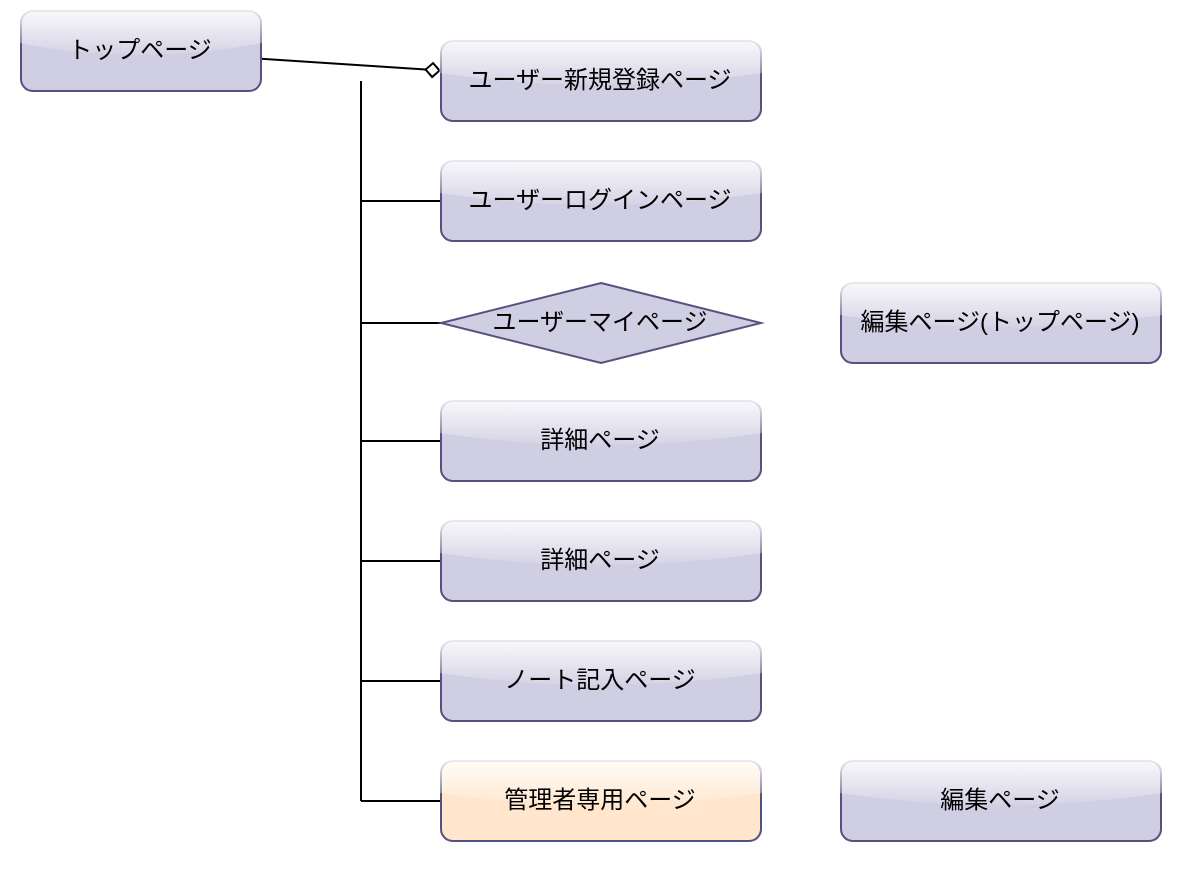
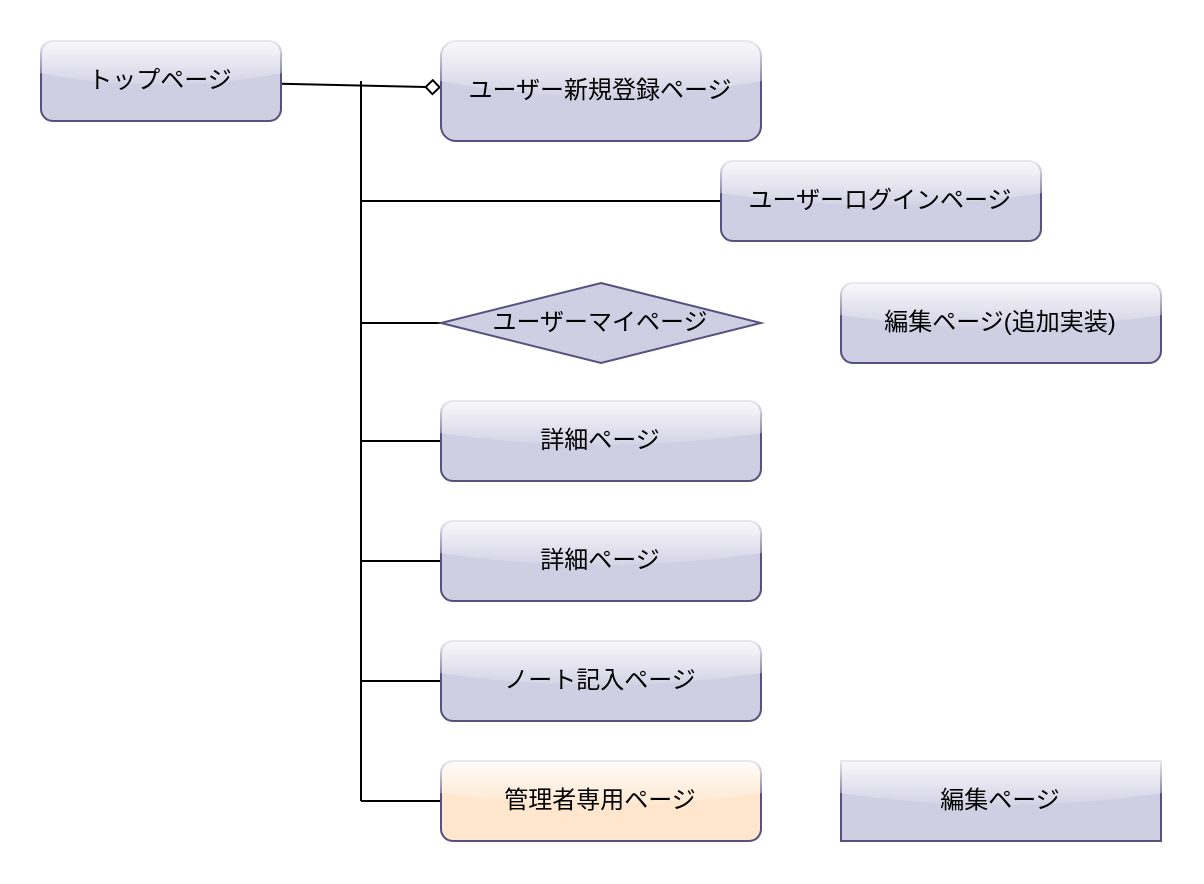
node "トップページ": moved (141, 51) -> (161, 81)
node "ユーザー新規登録ページ": size 320x80 -> 320x100
node "ユーザーログインページ": moved (601, 201) -> (881, 201)
node "編集ページ(トップページ)": label "編集ページ(トップページ)" -> "編集ページ(追加実装)"
node "編集ページ": shape rounded rectangle -> rectangle
